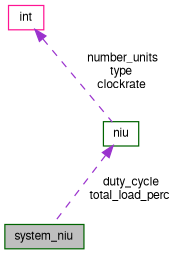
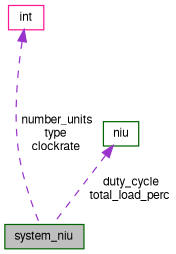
edge "niu" -> "int": now "system_niu" -> "int"
